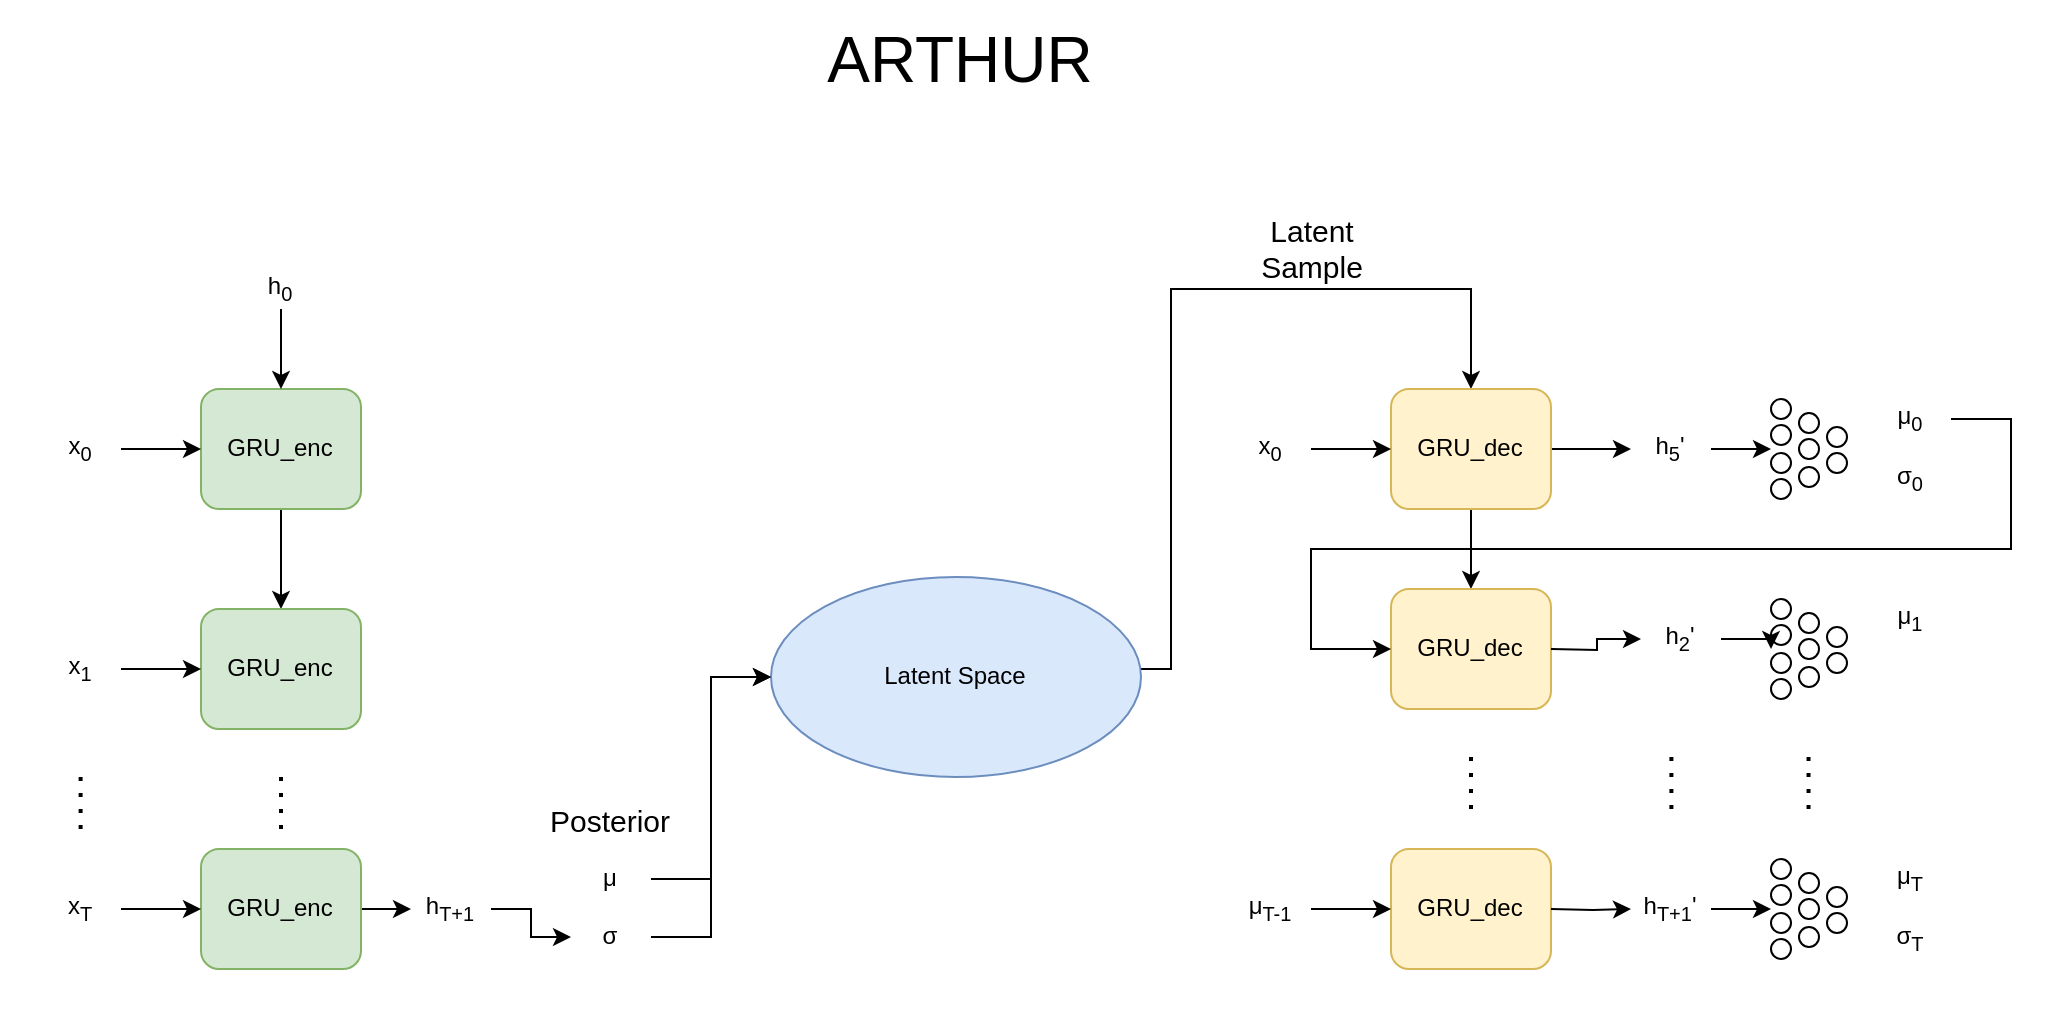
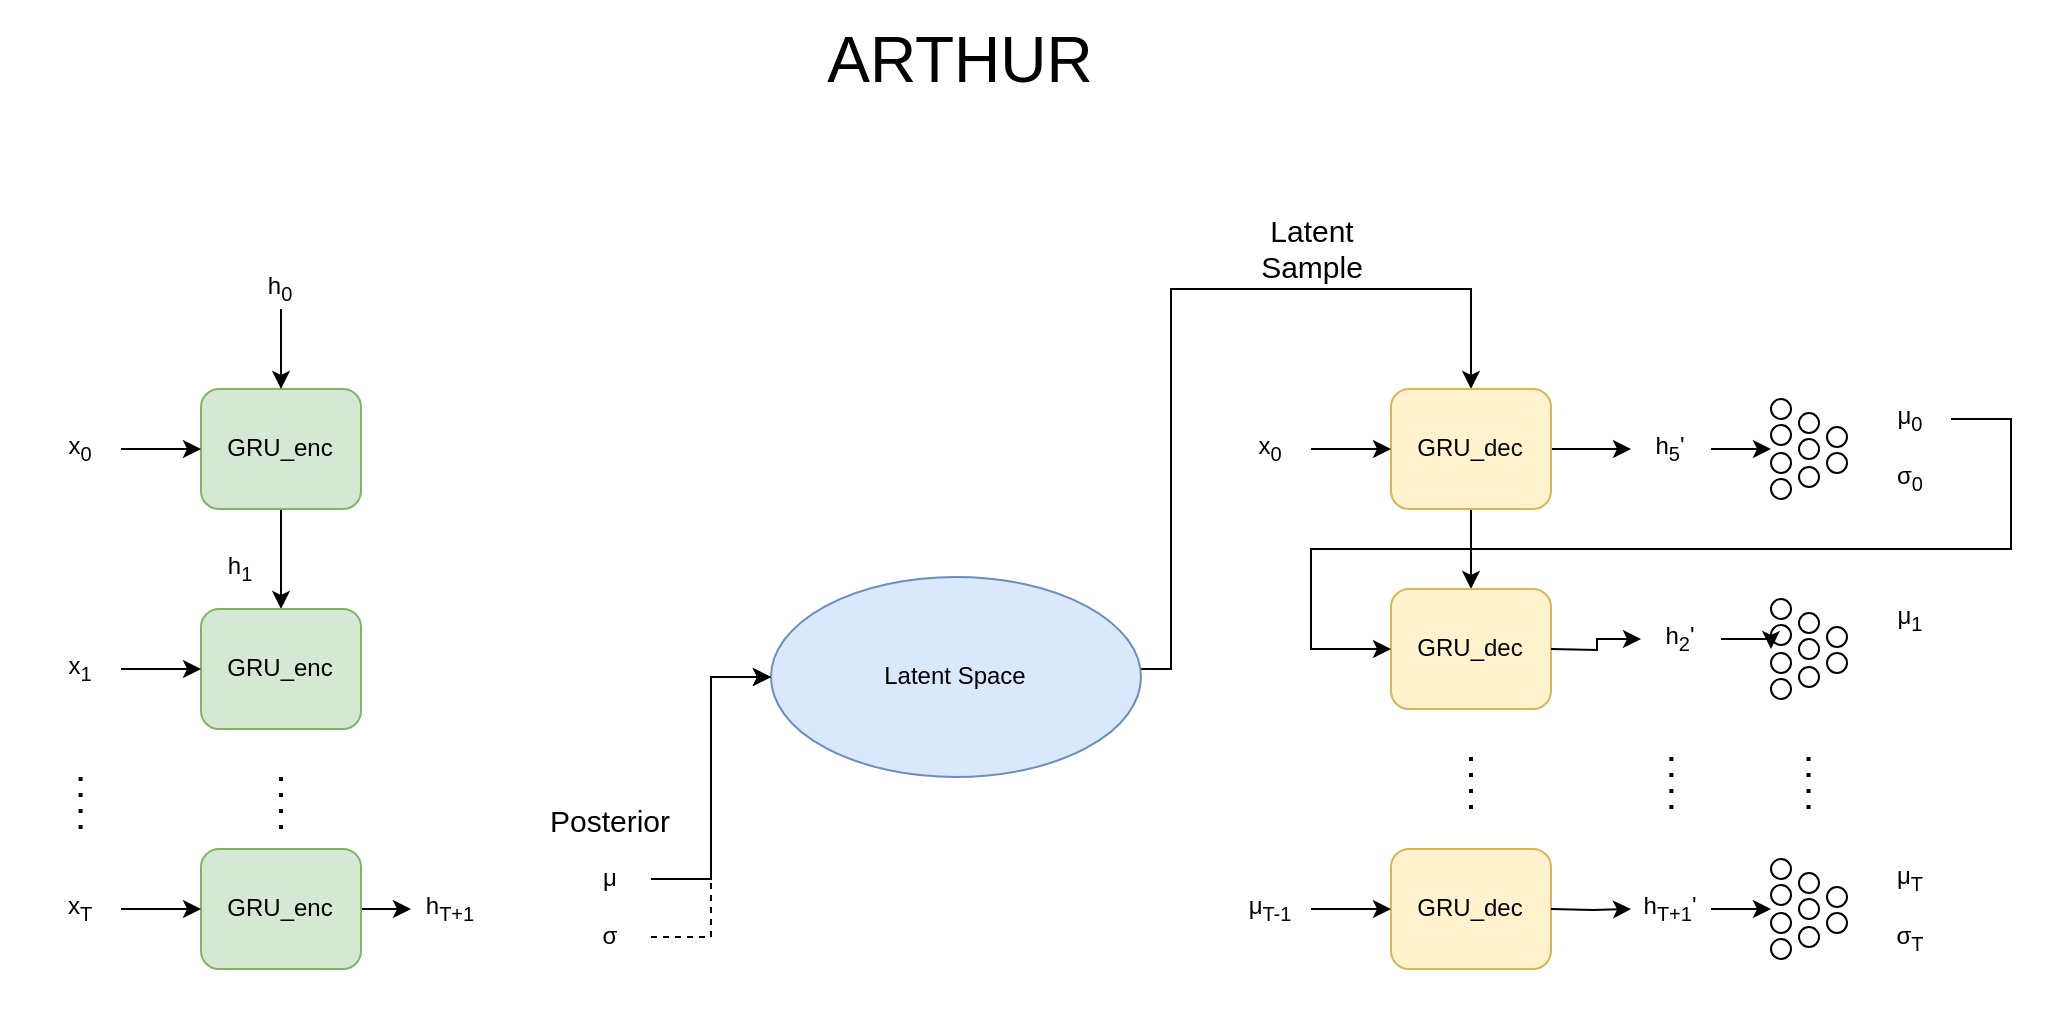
node "h1": added
edge "hT+1" -> "σ": removed
edge "σ" -> "Latent Space": style solid -> dashed
